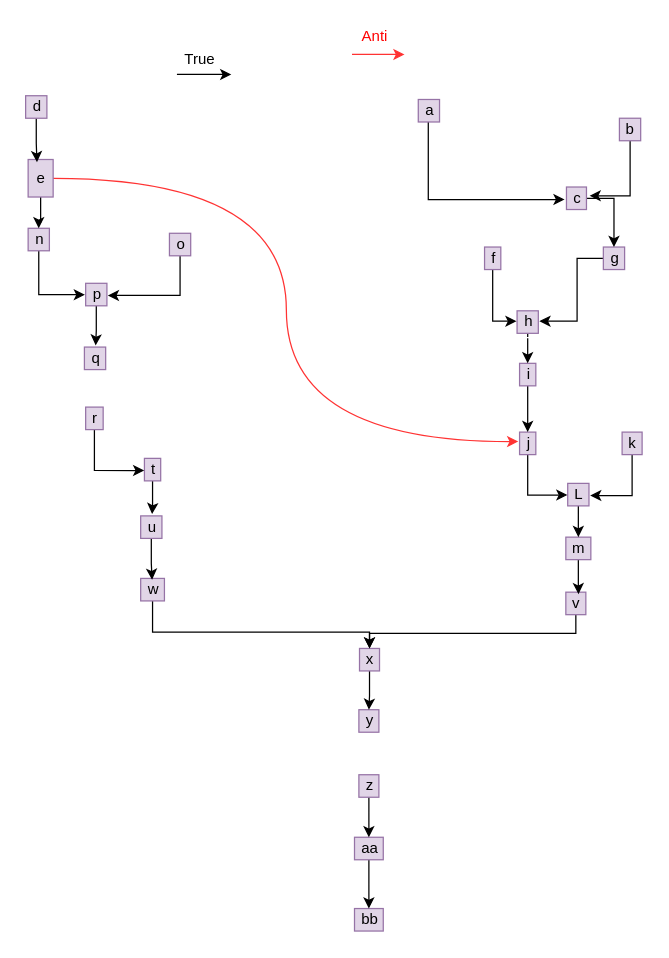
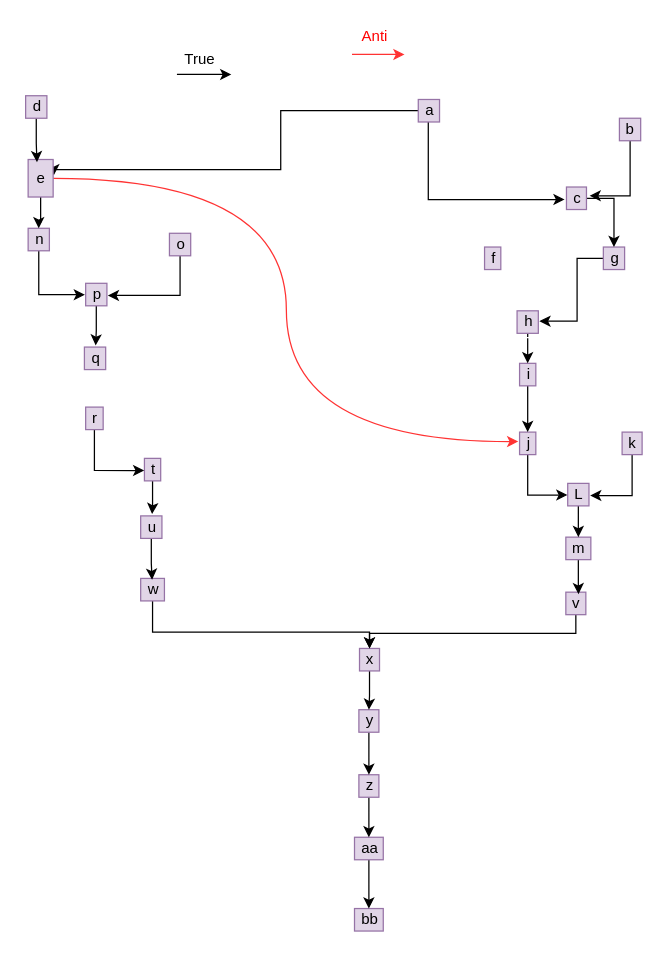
edge "a" -> "e": added
edge "f" -> "h": removed
edge "y" -> "z": added
